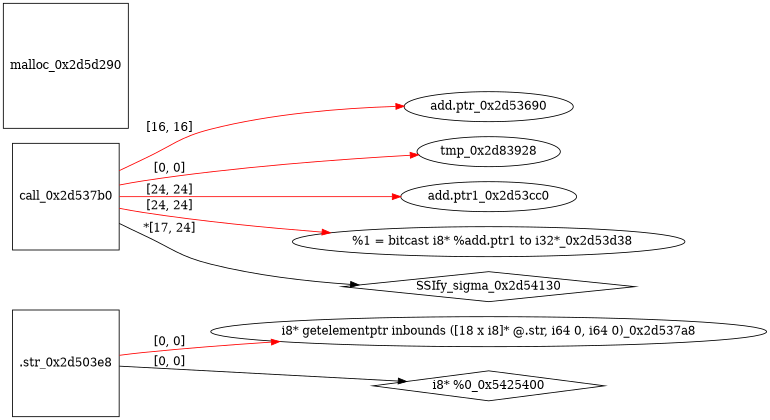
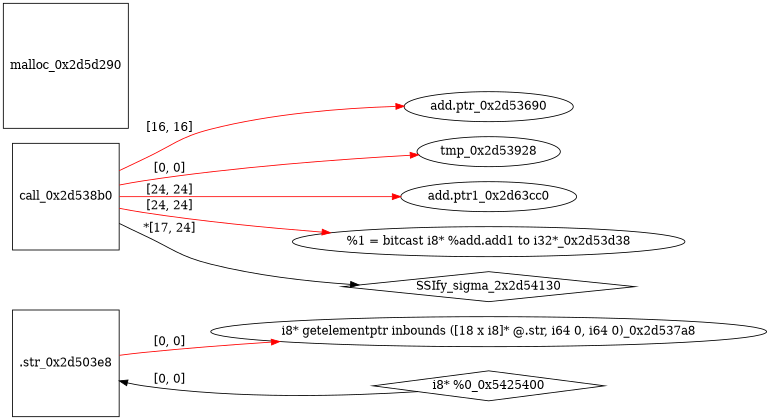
node "tmp_0x2d83928": label "tmp_0x2d83928" -> "tmp_0x2d53928"
node "call_0x2d537b0": label "call_0x2d537b0" -> "call_0x2d538b0"
node "add.ptr1_0x2d53cc0": label "add.ptr1_0x2d53cc0" -> "add.ptr1_0x2d63cc0"
node "%1 = bitcast i8* %add.ptr1 to i32*_0x2d53d38": label "%1 = bitcast i8* %add.ptr1 to i32*_0x2d53d38" -> "%1 = bitcast i8* %add.add1 to i32*_0x2d53d38"
node "SSIfy_sigma_0x2d54130": label "SSIfy_sigma_0x2d54130" -> "SSIfy_sigma_2x2d54130"
edge ".str_0x2d503e8" -> "i8* %0_0x5425400": reversed
